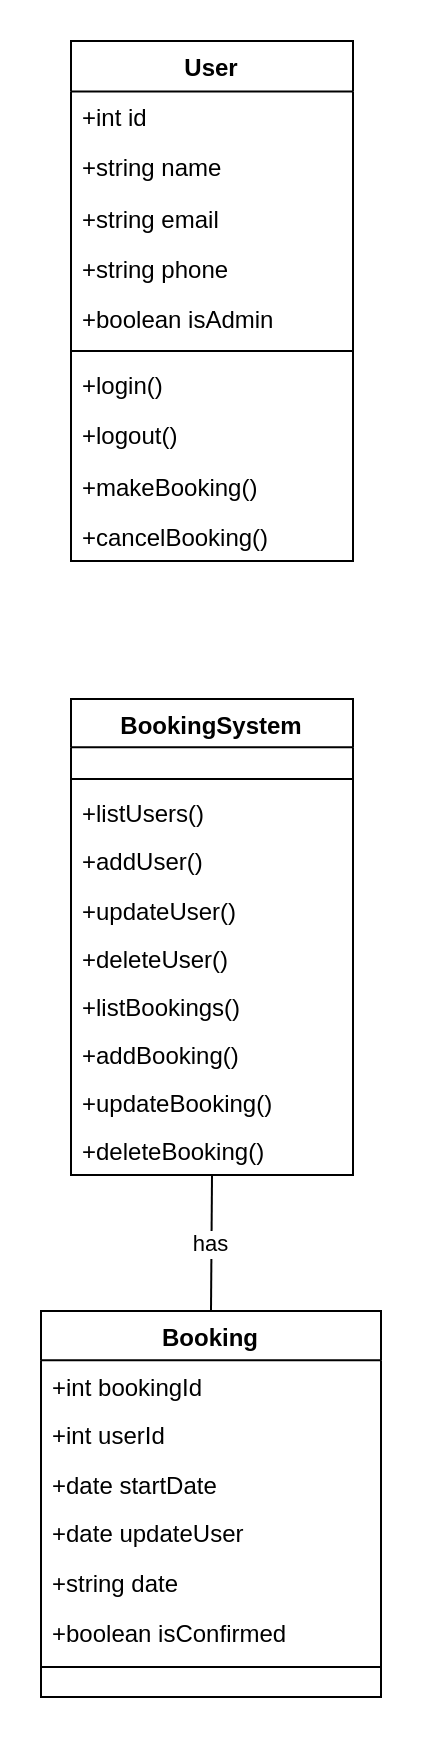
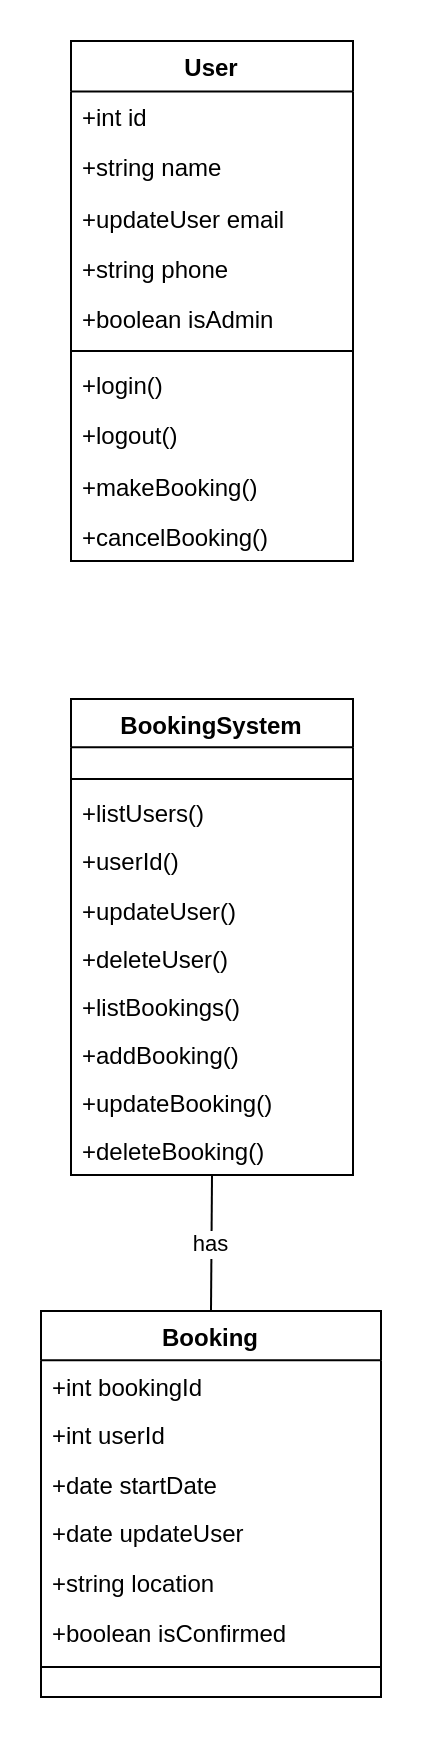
node "+string email": label "+string email" -> "+updateUser email"
node "+addUser()": label "+addUser()" -> "+userId()"
node "+string date": label "+string date" -> "+string location"
